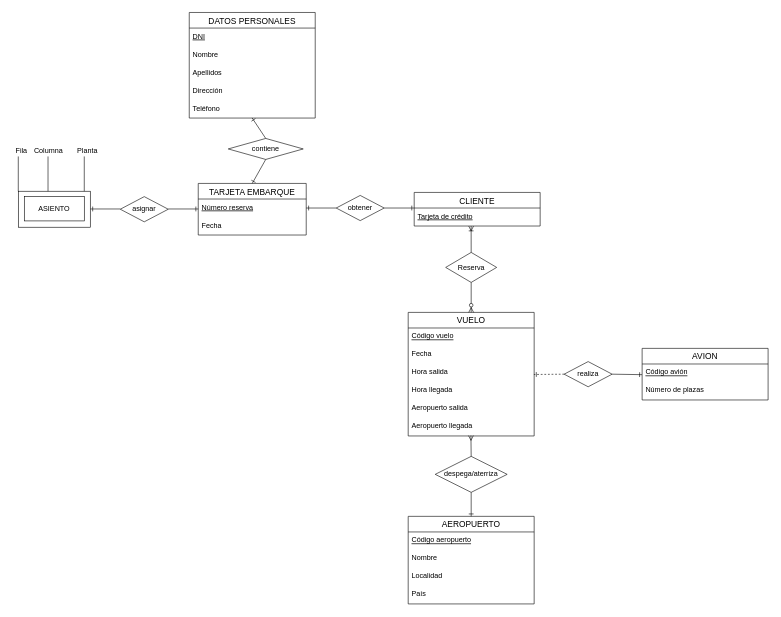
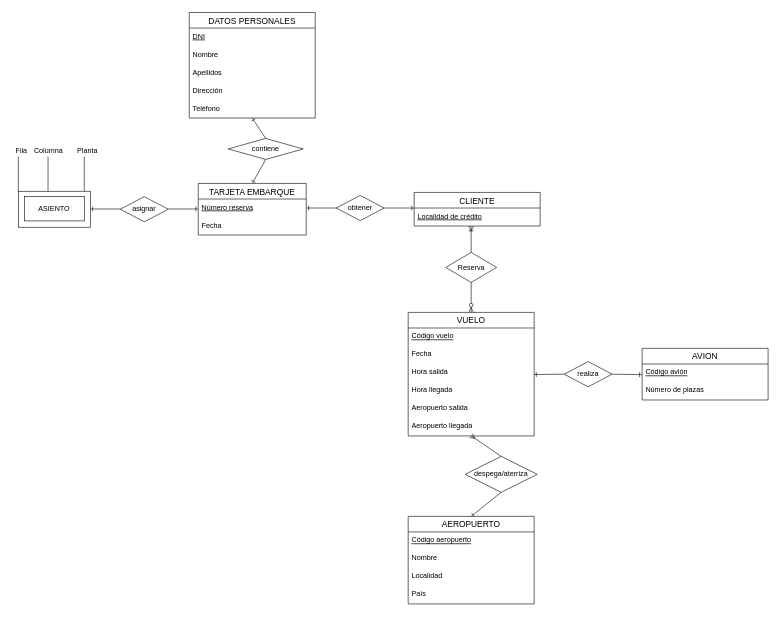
node "Tarjeta de crédito": label "Tarjeta de crédito" -> "Localidad de crédito"
edge "realiza" -> "Hora salida": style dashed -> solid
node "despega/aterriza": moved (471, 474) -> (501, 474)
